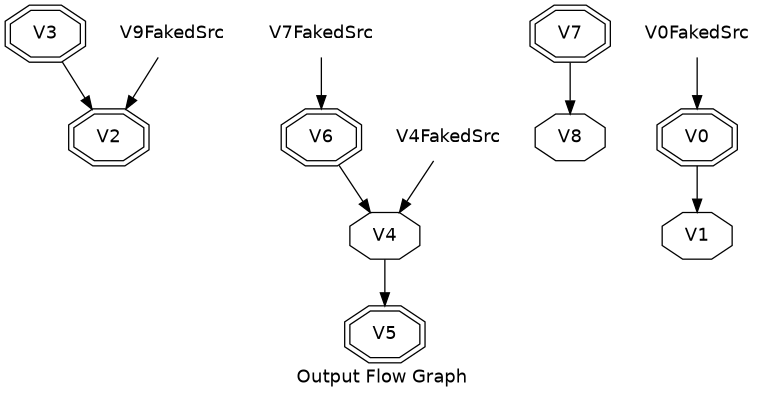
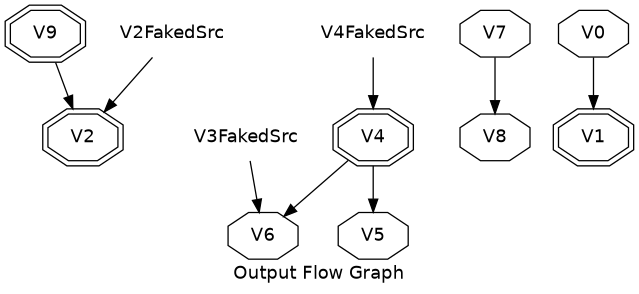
node "V3": label "V3" -> "V9"
node "V9FakedSrc": label "V9FakedSrc" -> "V2FakedSrc"
node "V7FakedSrc": label "V7FakedSrc" -> "V3FakedSrc"
node "V7": shape doubleoctagon -> octagon
node "V0FakedSrc": removed
node "V6": shape doubleoctagon -> octagon
node "V0": shape doubleoctagon -> octagon
edge "V6" -> "V4": reversed
node "V4": shape octagon -> doubleoctagon
node "V1": shape octagon -> doubleoctagon
node "V5": shape doubleoctagon -> octagon
